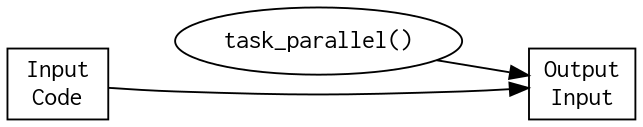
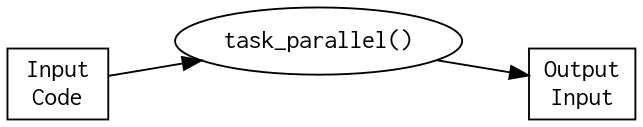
edge "Input Code" -> "Output Input": now "Input Code" -> "task_parallel()"
